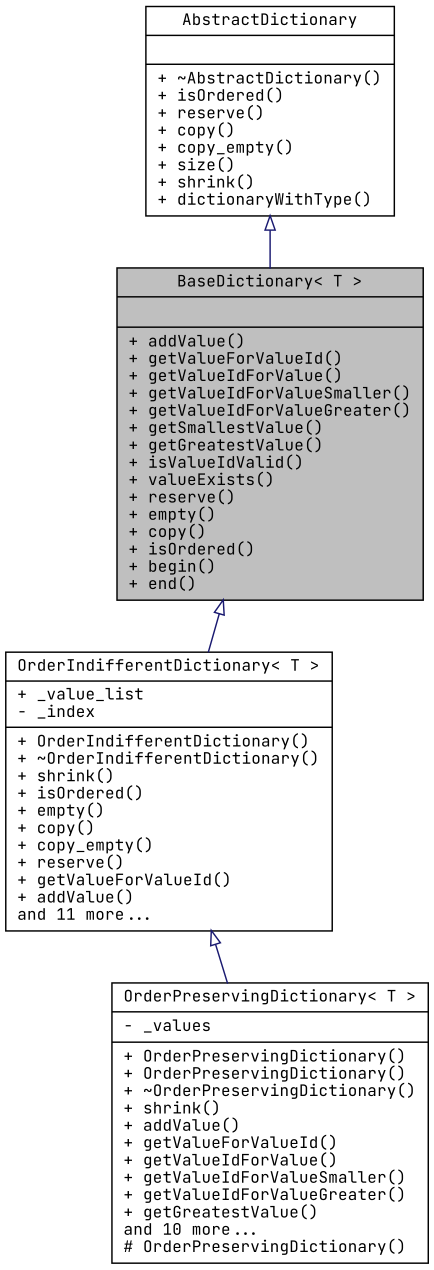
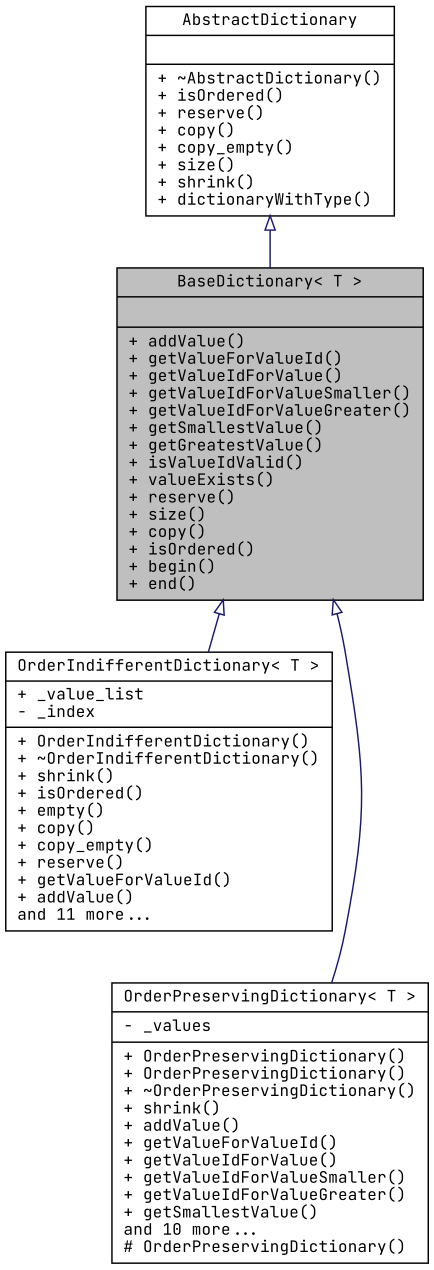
node "BaseDictionary< T >": text "+ empty()" -> "+ size()"
edge "OrderPreservingDictionary< T >" -> "OrderIndifferentDictionary< T >": now "OrderPreservingDictionary< T >" -> "BaseDictionary< T >"
node "OrderPreservingDictionary< T >": text "+ getGreatestValue()" -> "+ getSmallestValue()"
